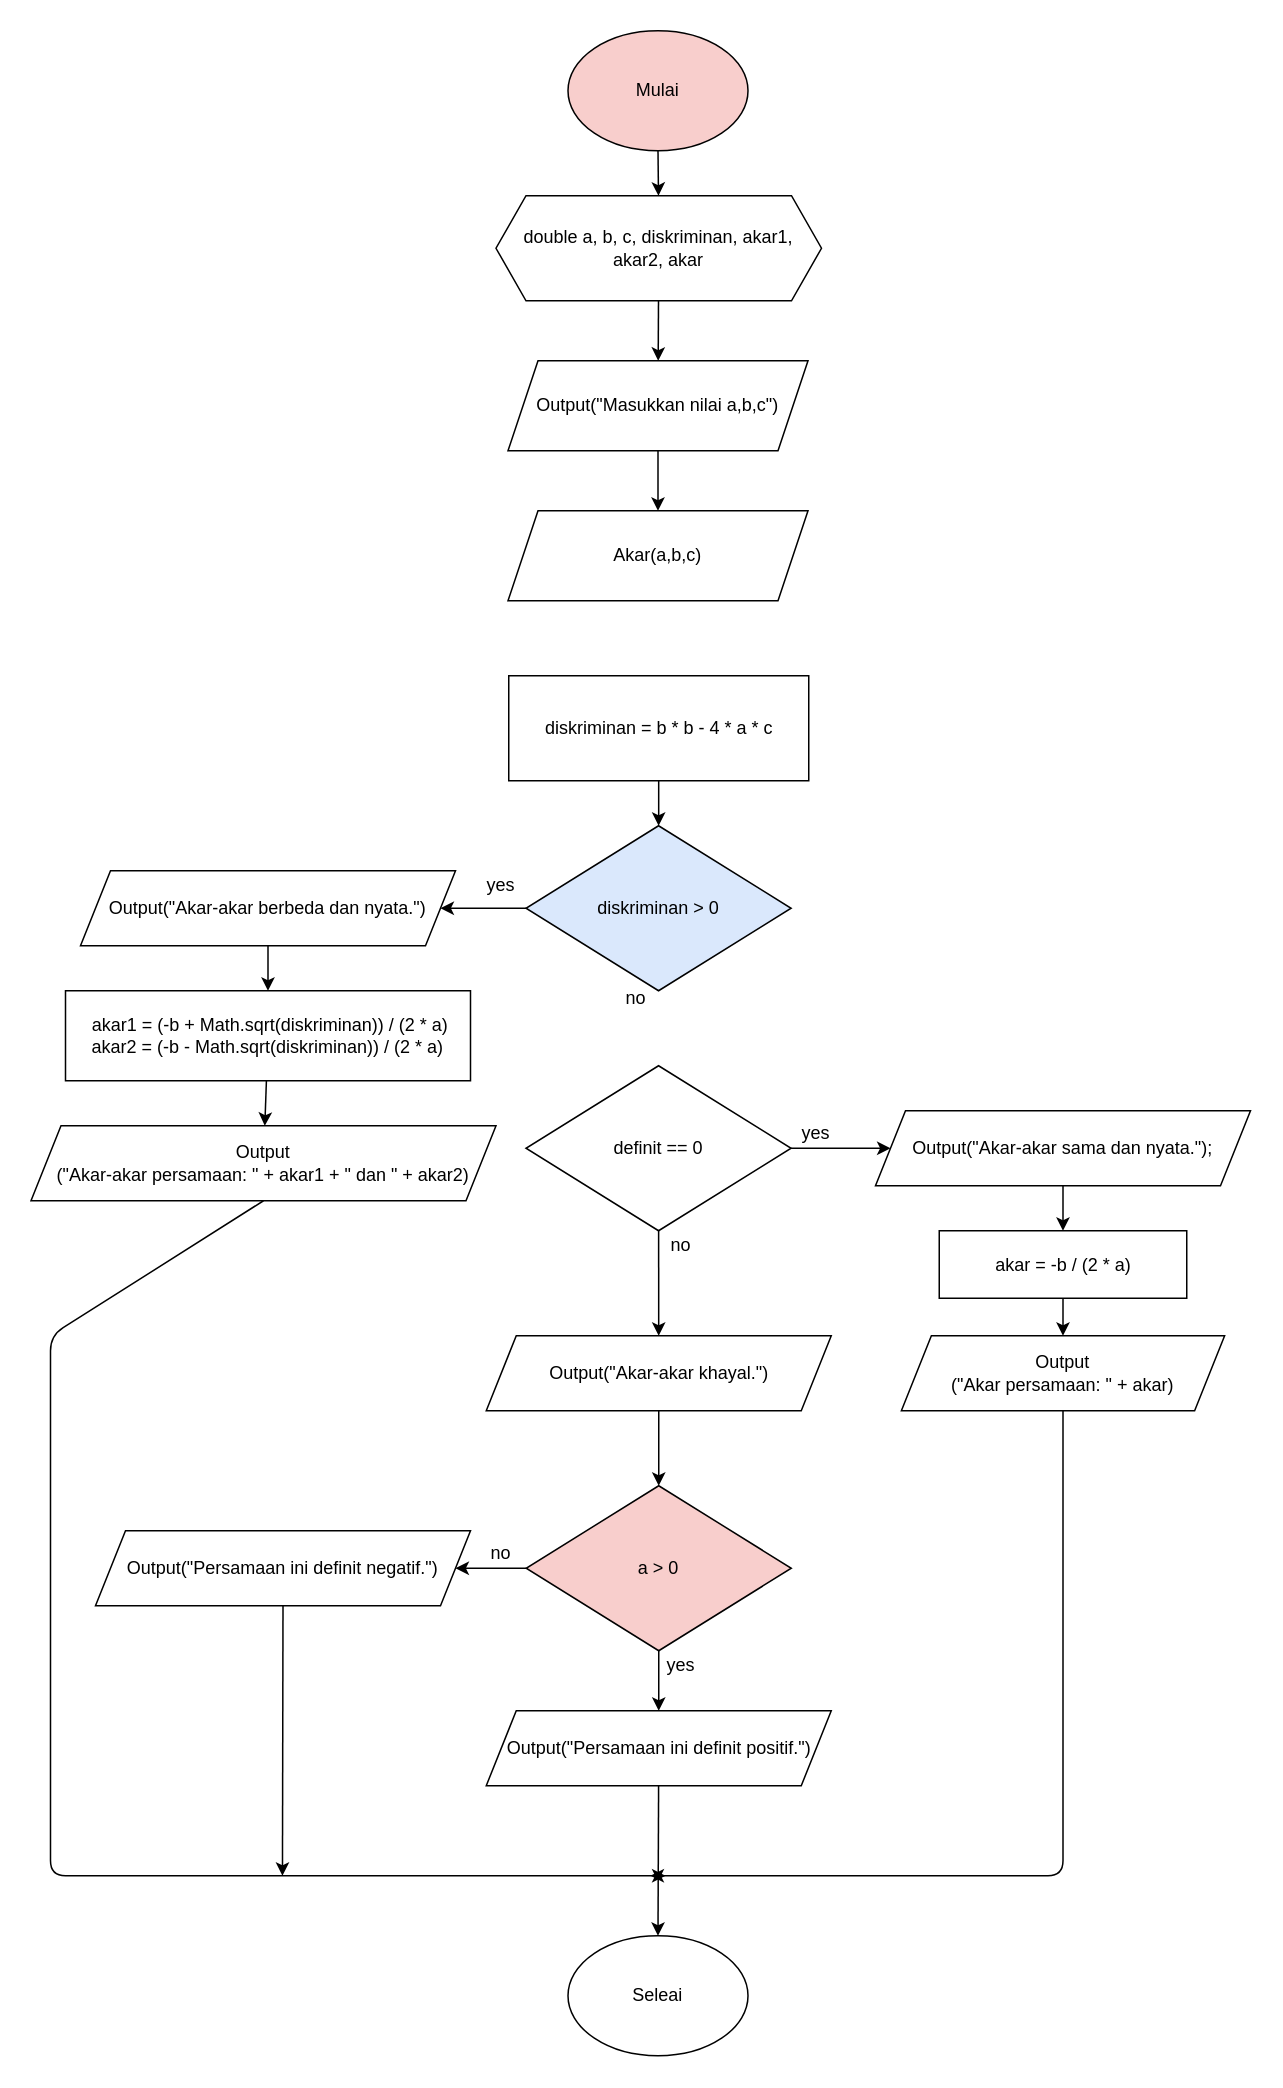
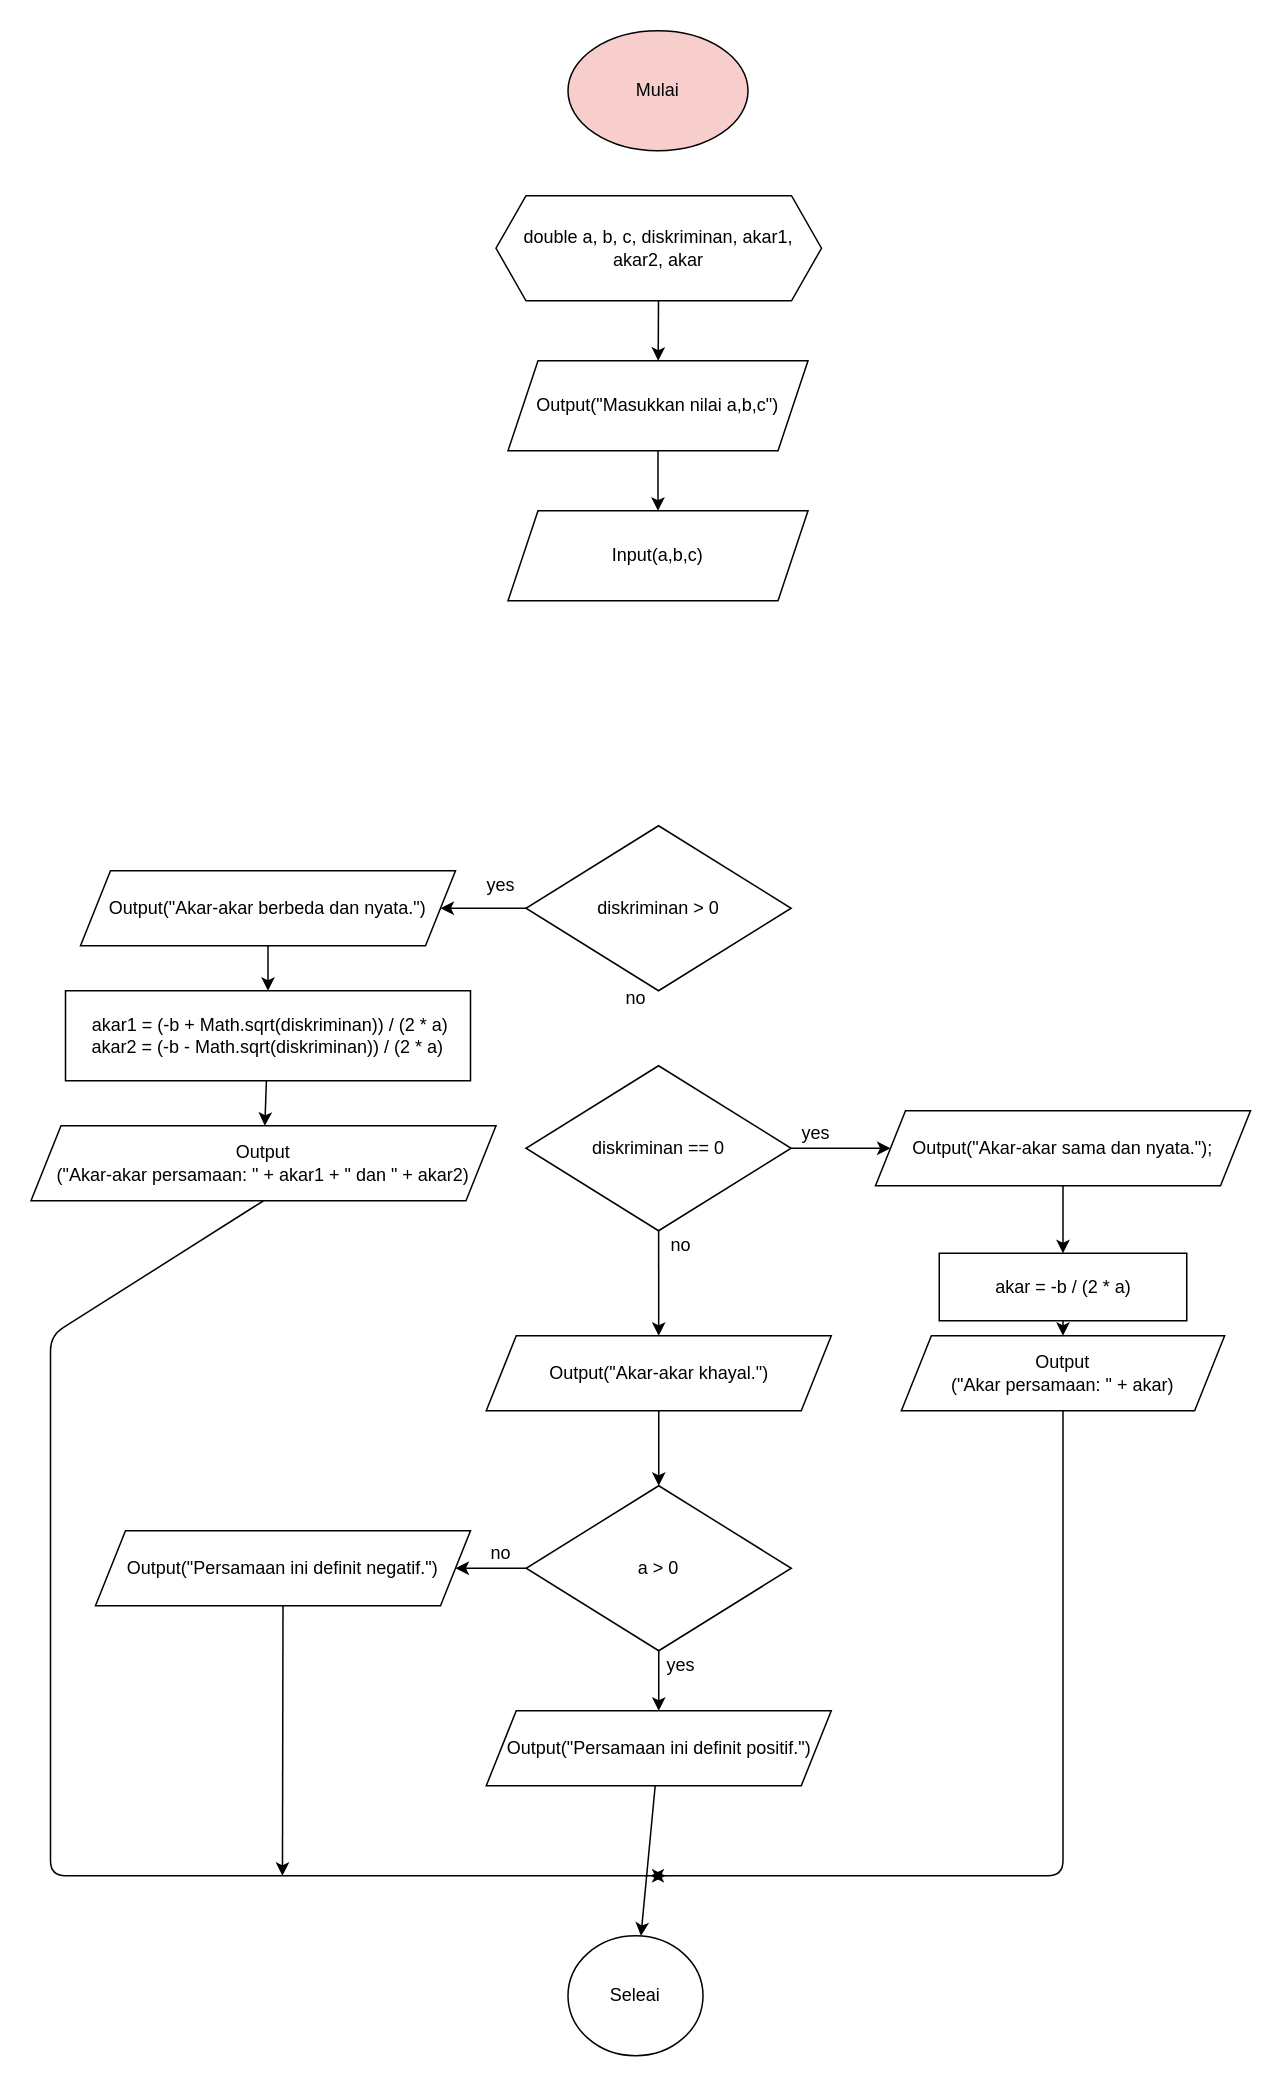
edge "Mulai" -> "double a, b, c, diskriminan, akar1, akar2, akar": removed
node "Akar(a,b,c)": label "Akar(a,b,c)" -> "Input(a,b,c)"
node "diskriminan = b * b - 4 * a * c": removed
edge "diskriminan = b * b - 4 * a * c" -> "diskriminan > 0": removed
node "diskriminan > 0": fillcolor #dae8fc -> #ffffff
node "definit == 0": label "definit == 0" -> "diskriminan == 0"
node "akar = -b / (2 * a)": moved (1063, 1265) -> (1063, 1287)
node "a > 0": fillcolor #f8cecc -> #ffffff
node "Seleai": size 180x120 -> 135x120
